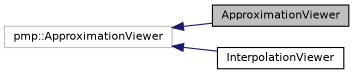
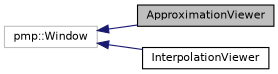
node "pmp::ApproximationViewer": label "pmp::ApproximationViewer" -> "pmp::Window"
